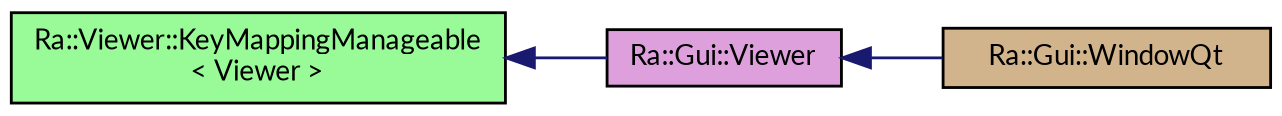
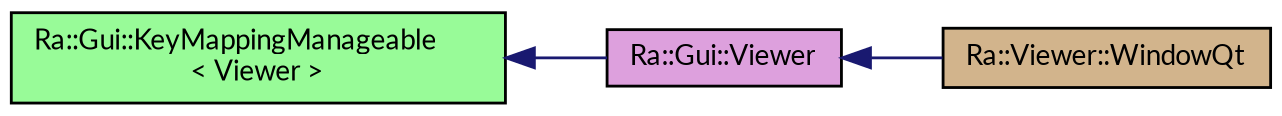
node "Ra::Viewer::KeyMappingManageable < Viewer >": label "Ra::Viewer::KeyMappingManageable < Viewer >" -> "Ra::Gui::KeyMappingManageable < Viewer >"
node "Ra::Gui::WindowQt": label "Ra::Gui::WindowQt" -> "Ra::Viewer::WindowQt"
